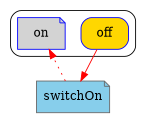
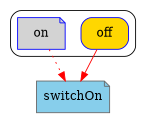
edge "switchOn" -> "on": reversed
